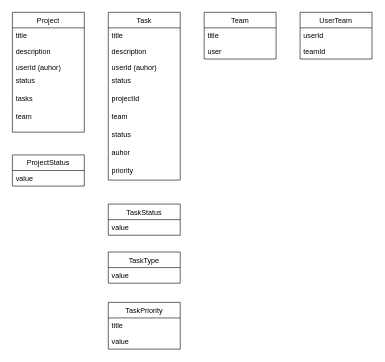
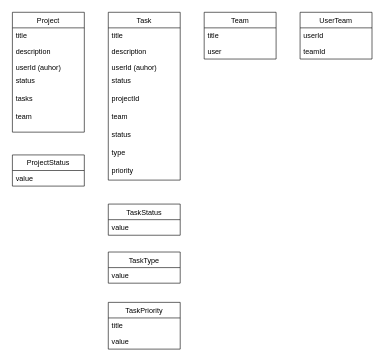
node "auhor": label "auhor" -> "type"
